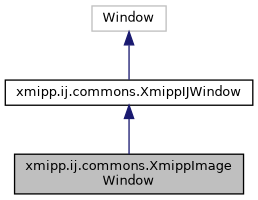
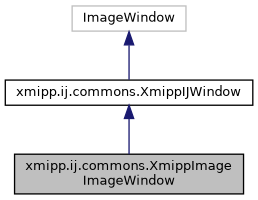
node "Window": label "Window" -> "ImageWindow"
node "xmipp.ij.commons.XmippImage Window": label "xmipp.ij.commons.XmippImage Window" -> "xmipp.ij.commons.XmippImage ImageWindow"
